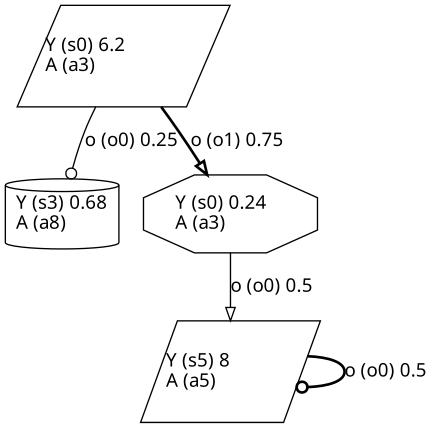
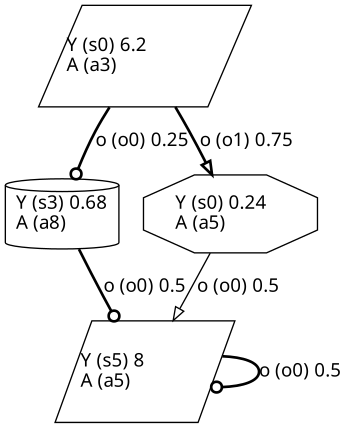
edge "Y (s0) 6.2 A (a3)" -> "Y (s3) 0.68 A (a8)": style solid -> bold
node "Y (s0) 0.24 A (a3)": label "Y (s0) 0.24 A (a3)" -> "Y (s0) 0.24 A (a5)"
edge "Y (s3) 0.68 A (a8)" -> "Y (s5) 8 A (a5)": added, label "o (o0) 0.5"
